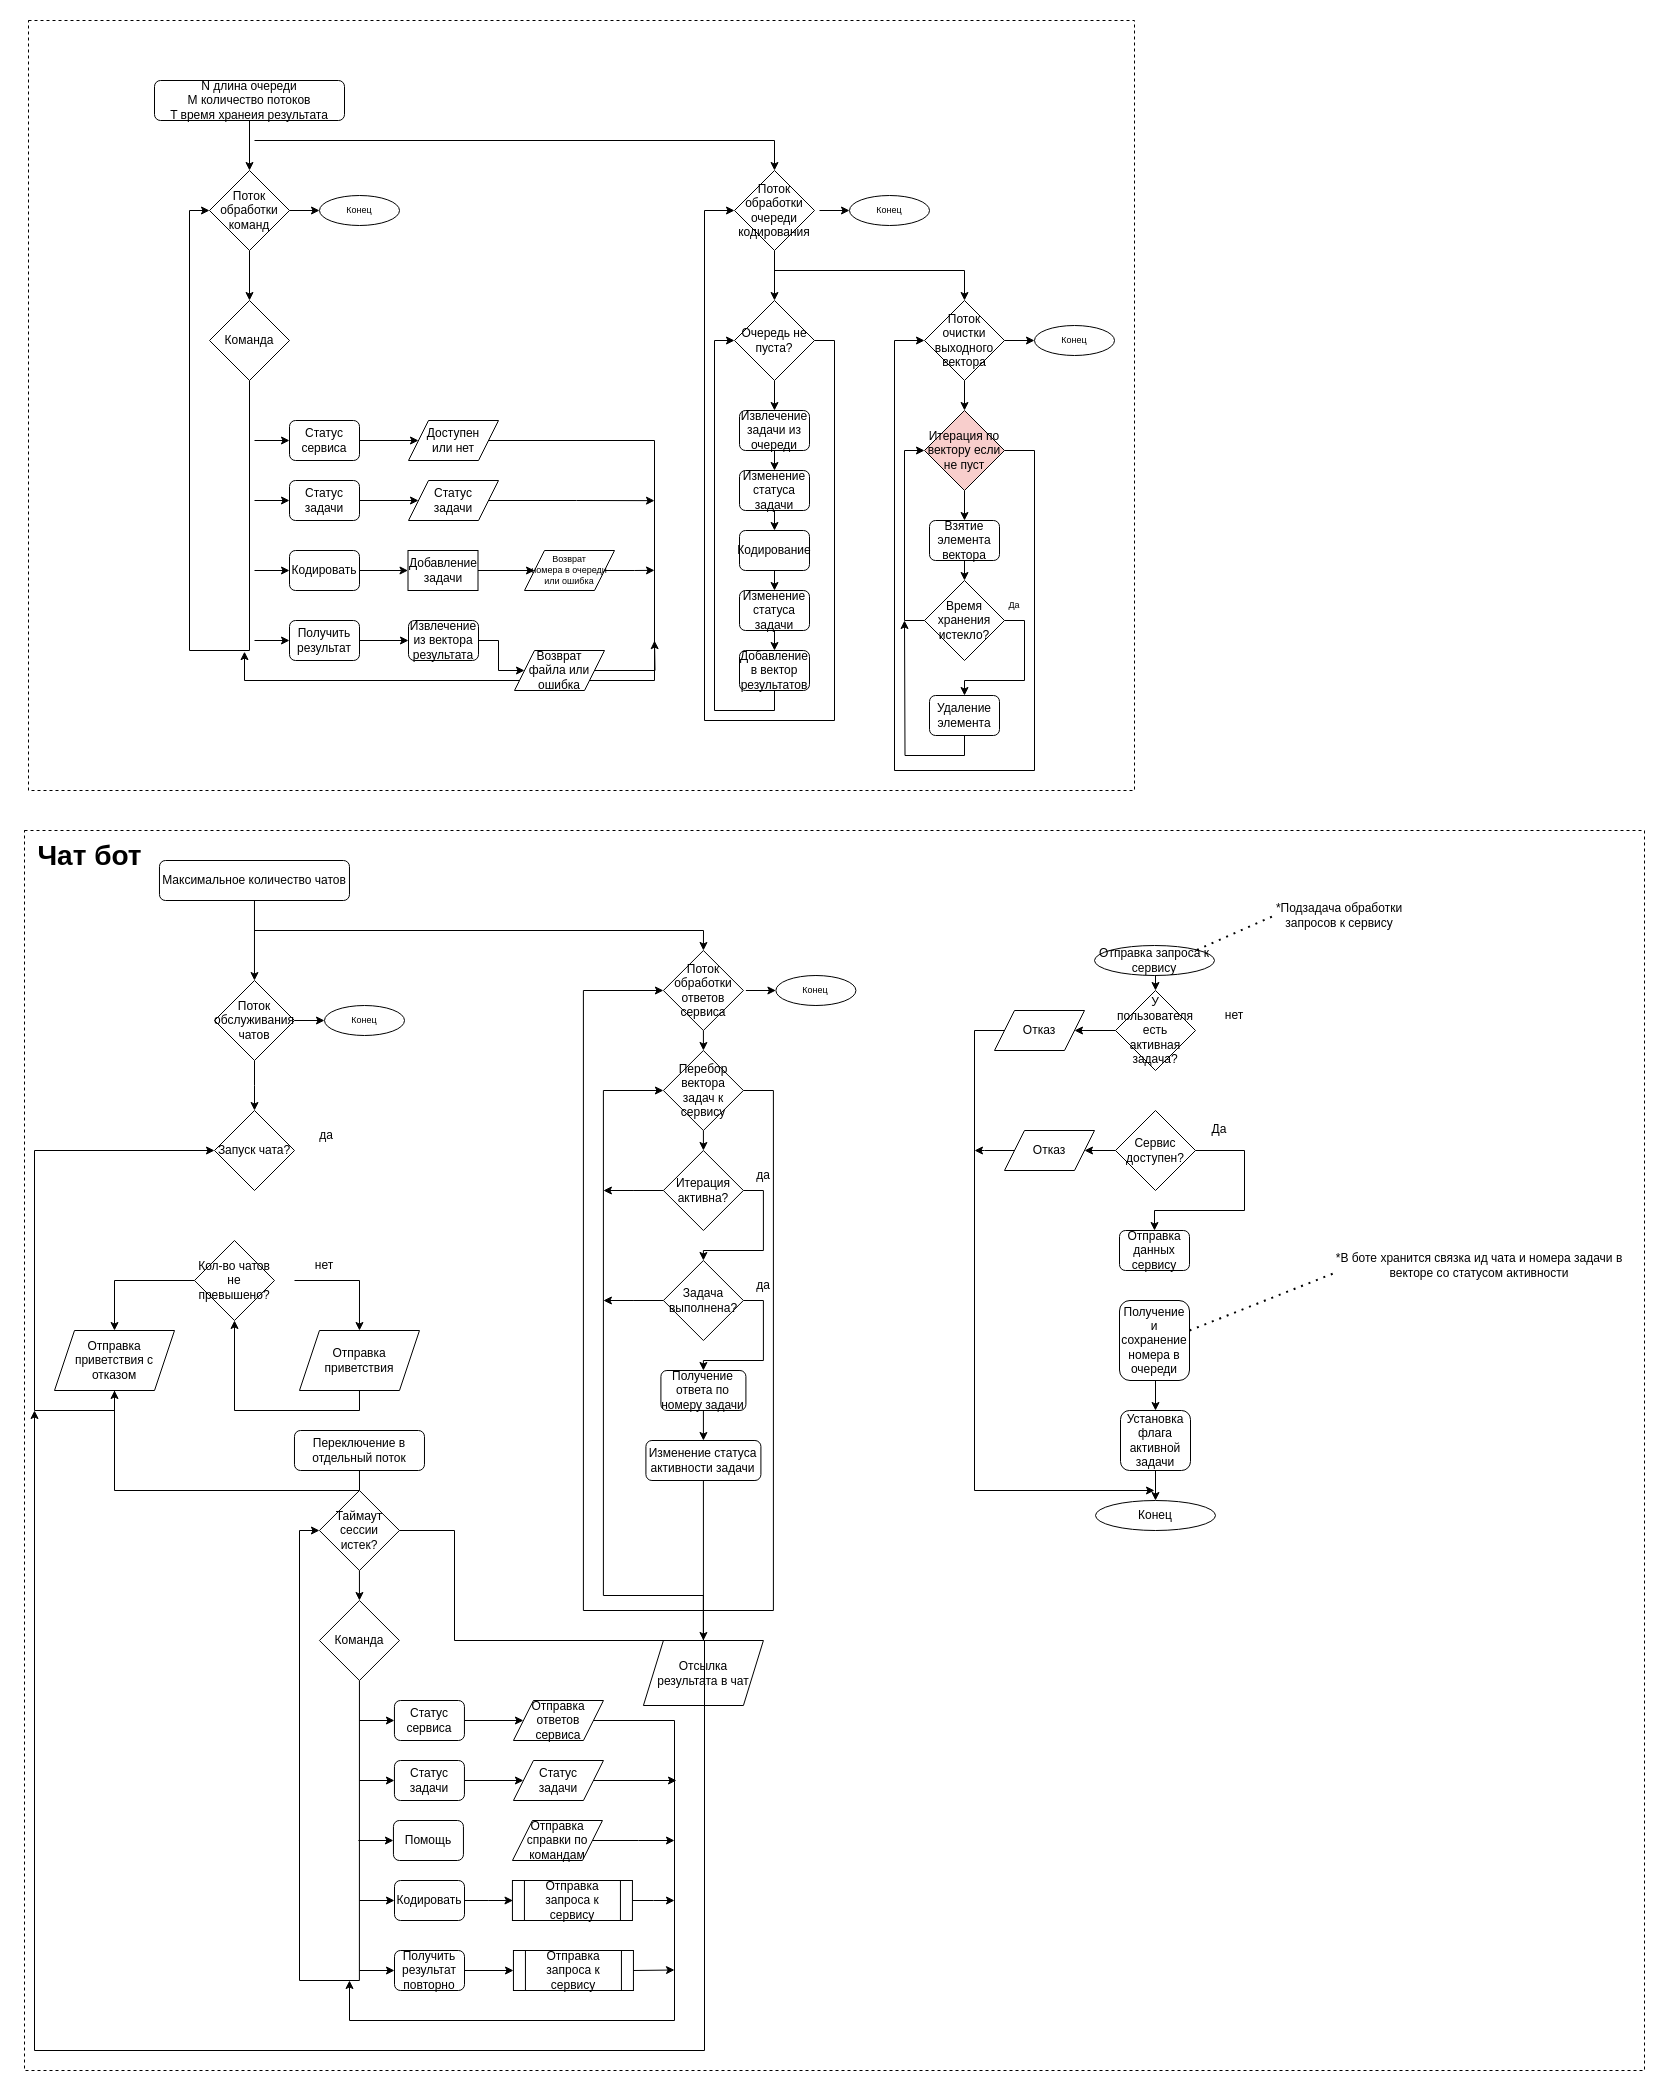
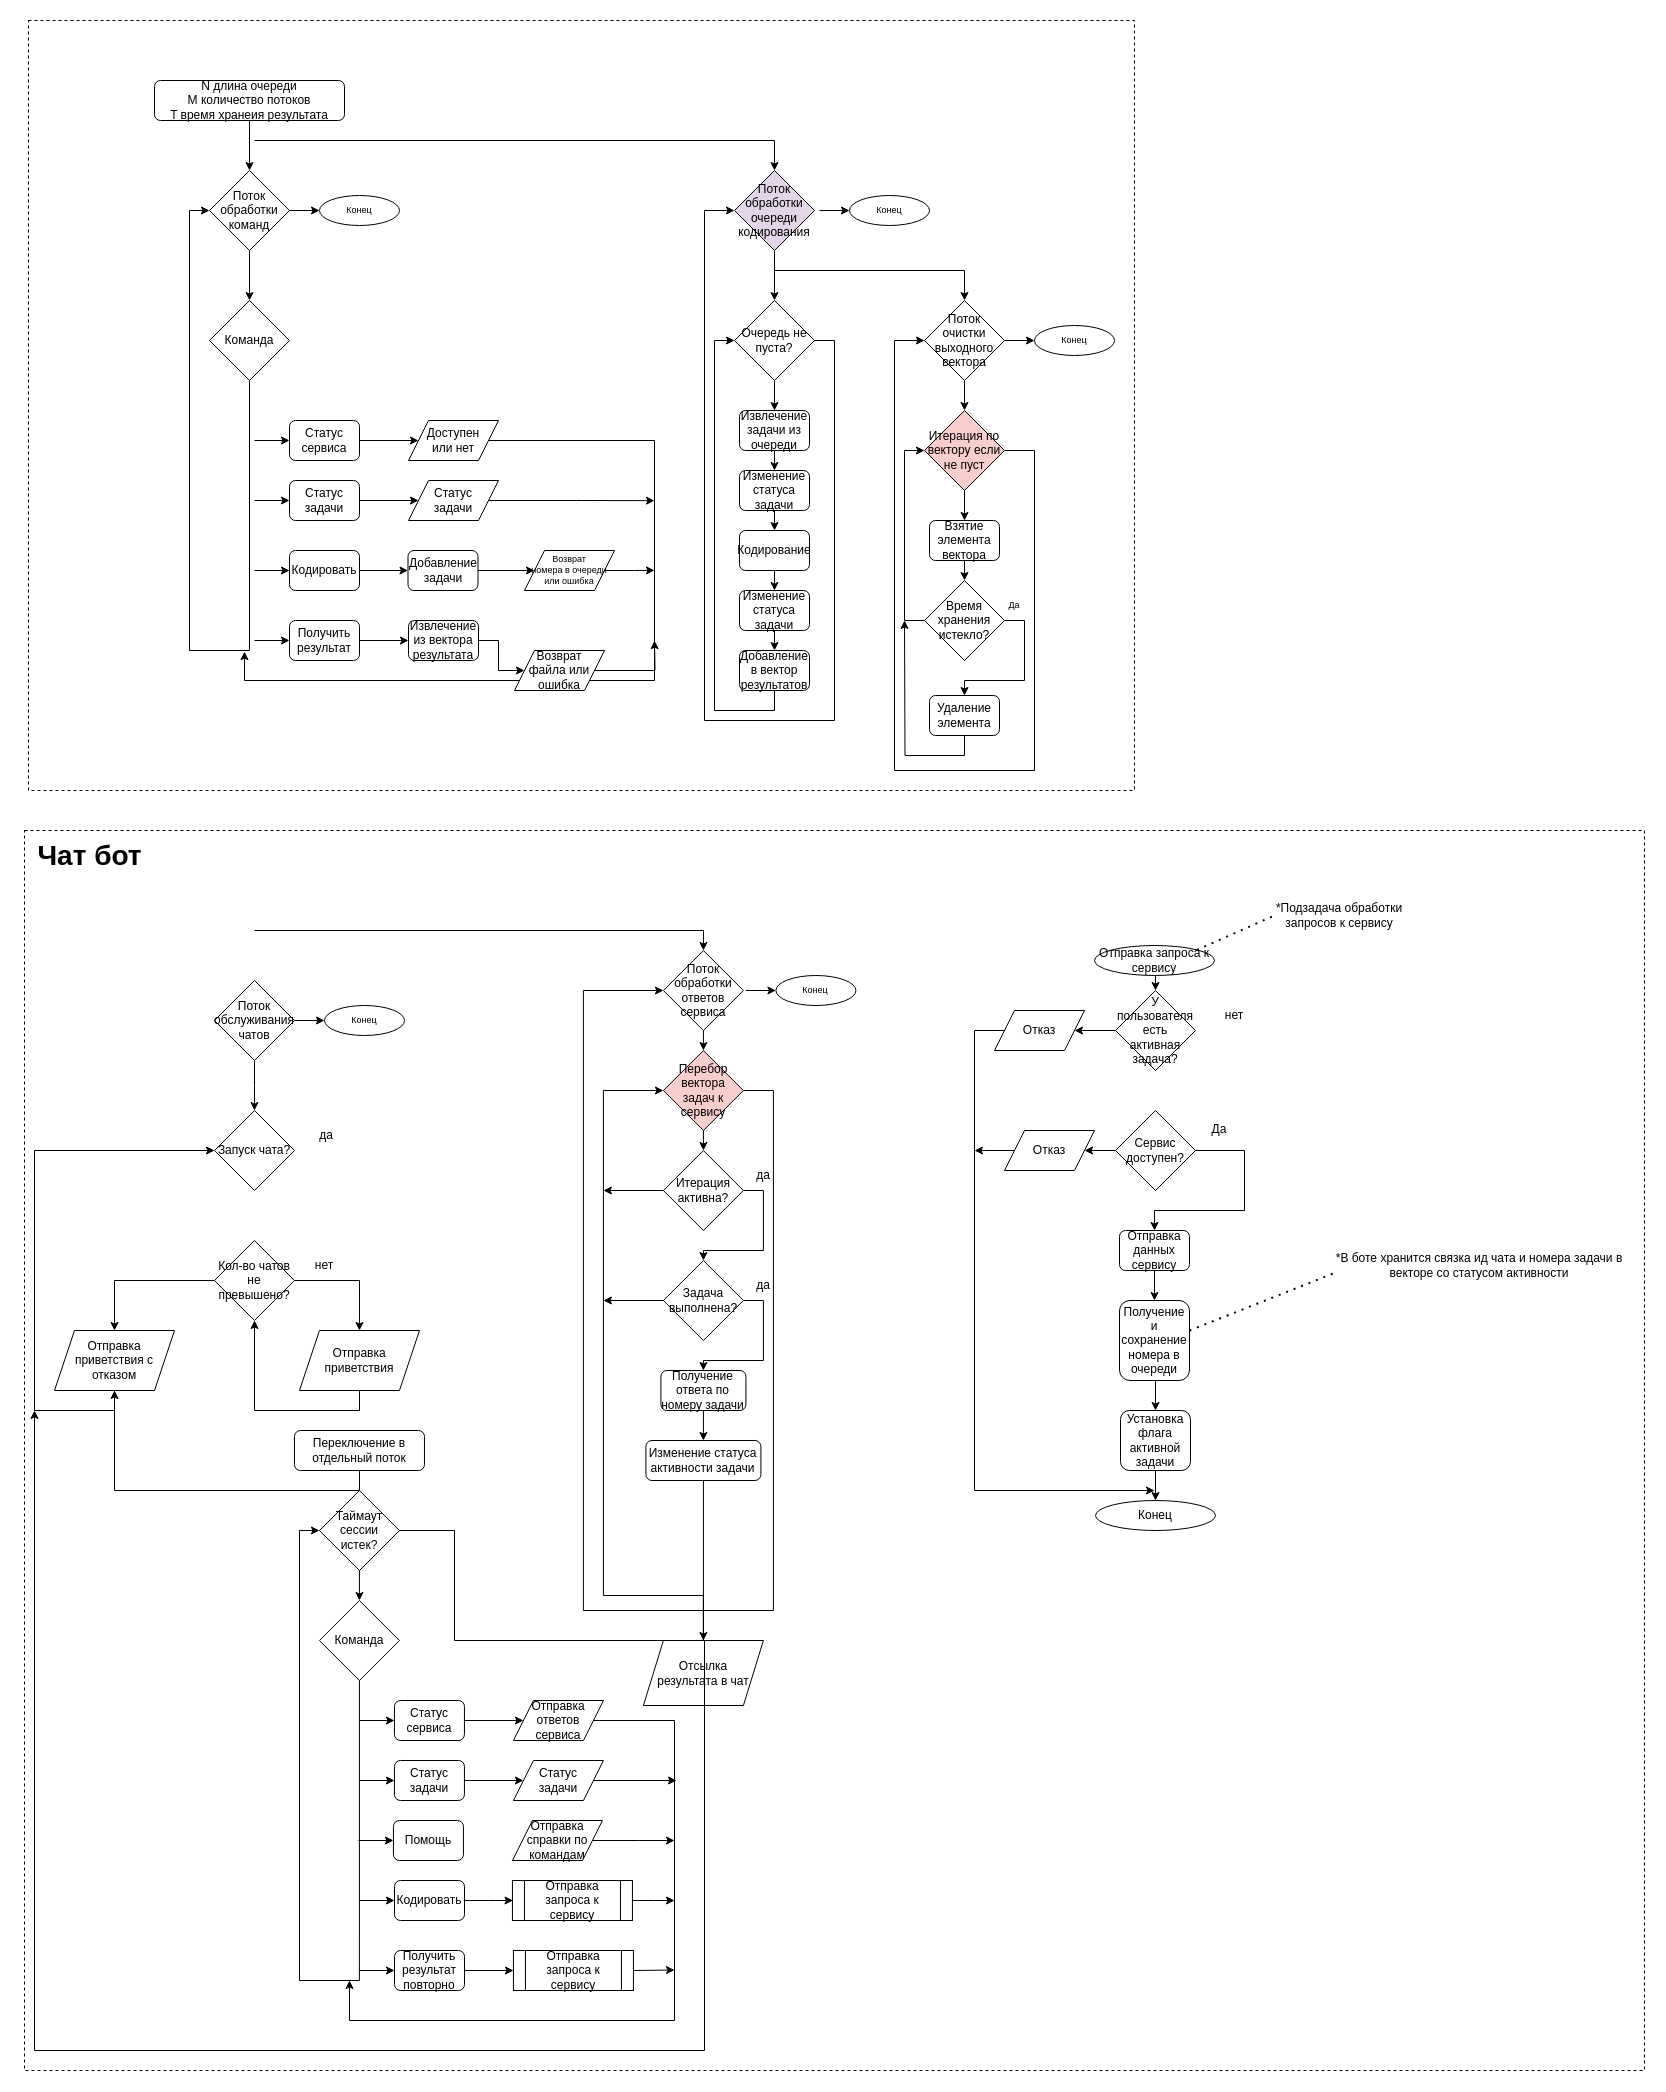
node "Поток обработки очереди кодирования": fillcolor #ffffff -> #e1d5e7
node "Добавление задачи": shape rectangle -> rounded rectangle
node "Максимальное количество чатов": removed
edge "Максимальное количество чатов" -> "Поток обслуживания чатов": removed
node "Перебор вектора задач к сервису": fillcolor #ffffff -> #f8cecc
node "Кол-во чатов не превышено?": moved (234, 1281) -> (254, 1281)
edge "Отправка данных сервису" -> "Получение и сохранение номера в очереди": added
